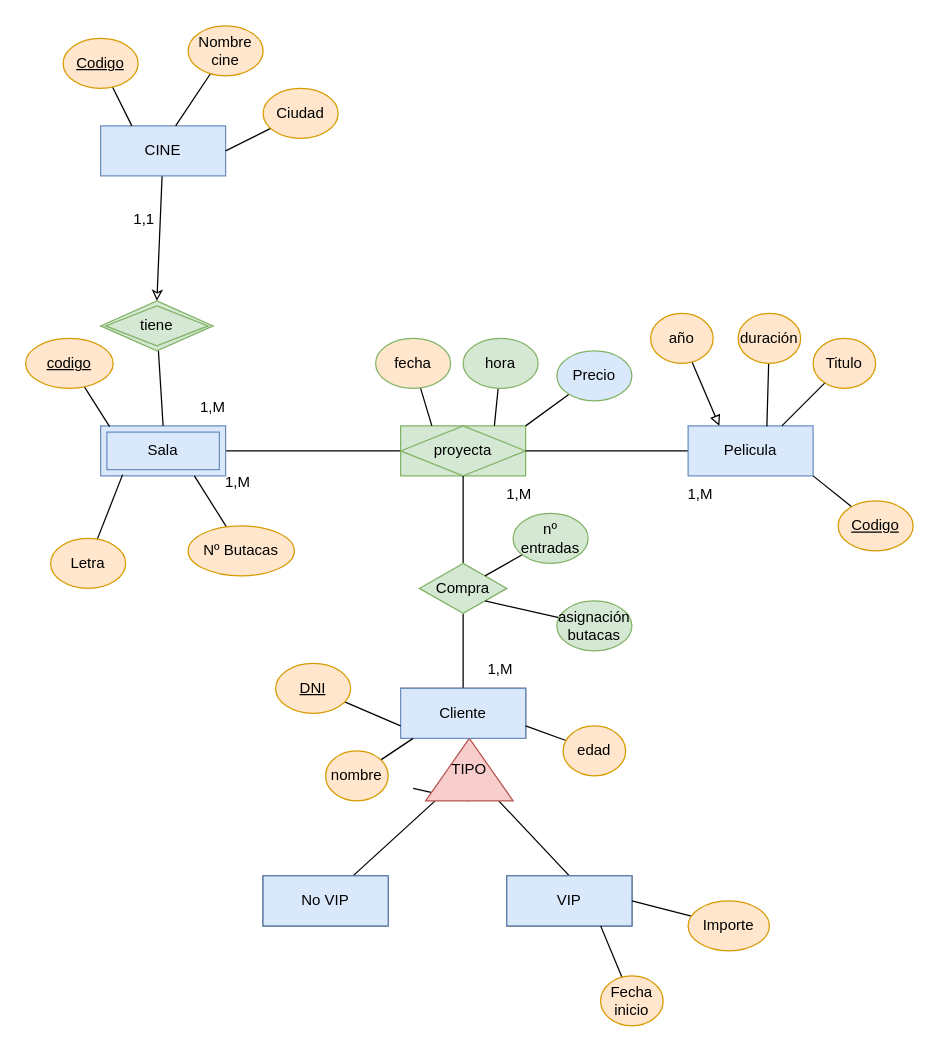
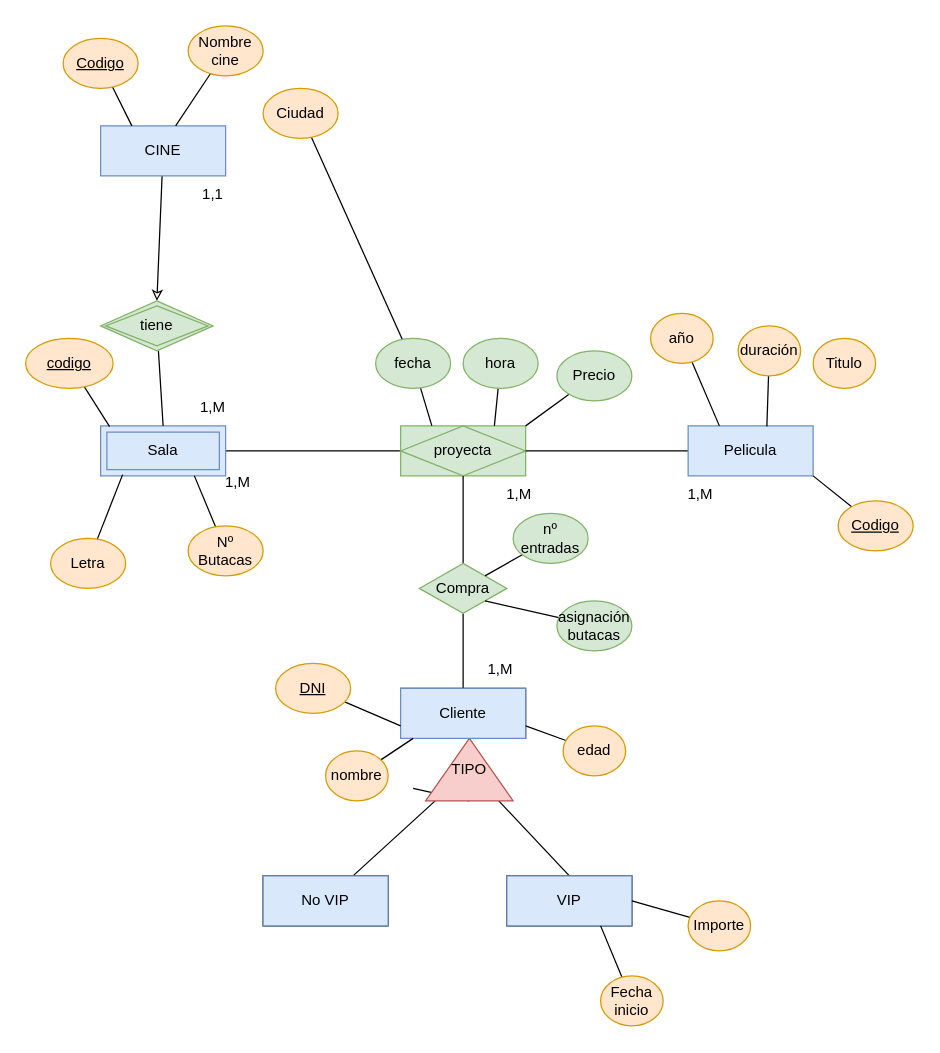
edge "Ciudad" -- "CINE": now "Ciudad" -- "fecha"
node "1,1": moved (144, 219) -> (213, 194)
node "duración": moved (769, 338) -> (769, 351)
node "fecha": fillcolor #ffe6cc -> #d5e8d4
node "Precio": fillcolor #dae8fc -> #d5e8d4
edge "Titulo" -- "Pelicula": removed
edge "año" -> "Pelicula": arrowhead block -> none
node "Nº Butacas": size 106x50 -> 75x50
node "Importe": size 81x50 -> 63x50
